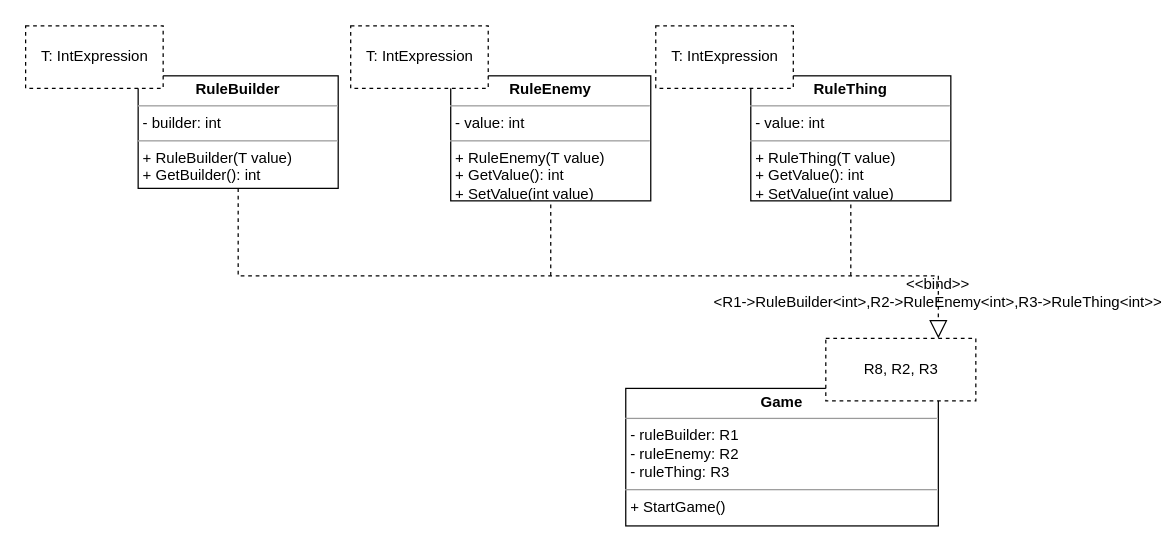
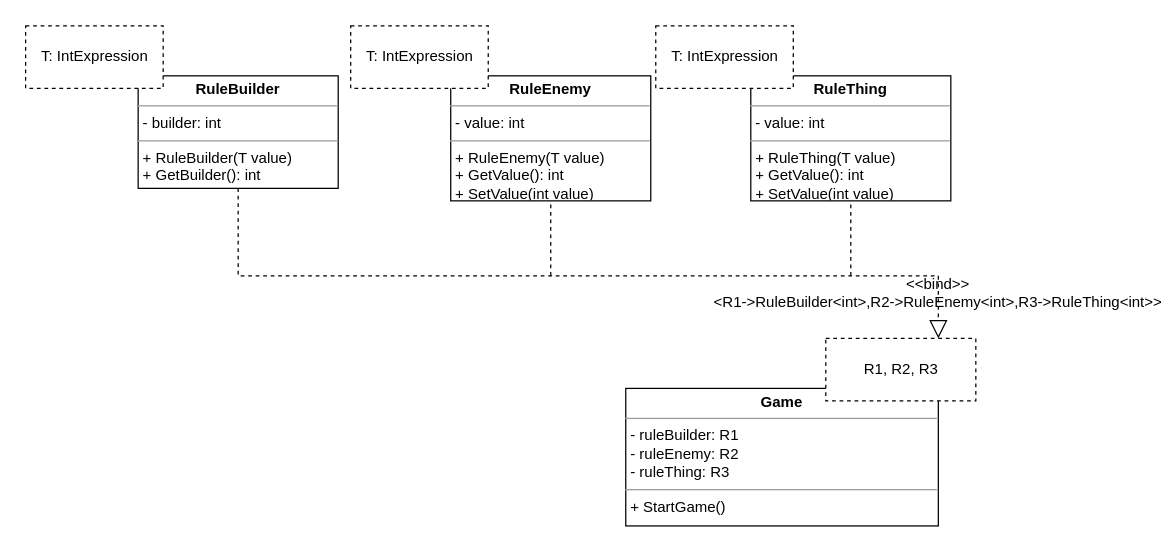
node "R8, R2, R3": label "R8, R2, R3" -> "R1, R2, R3"
